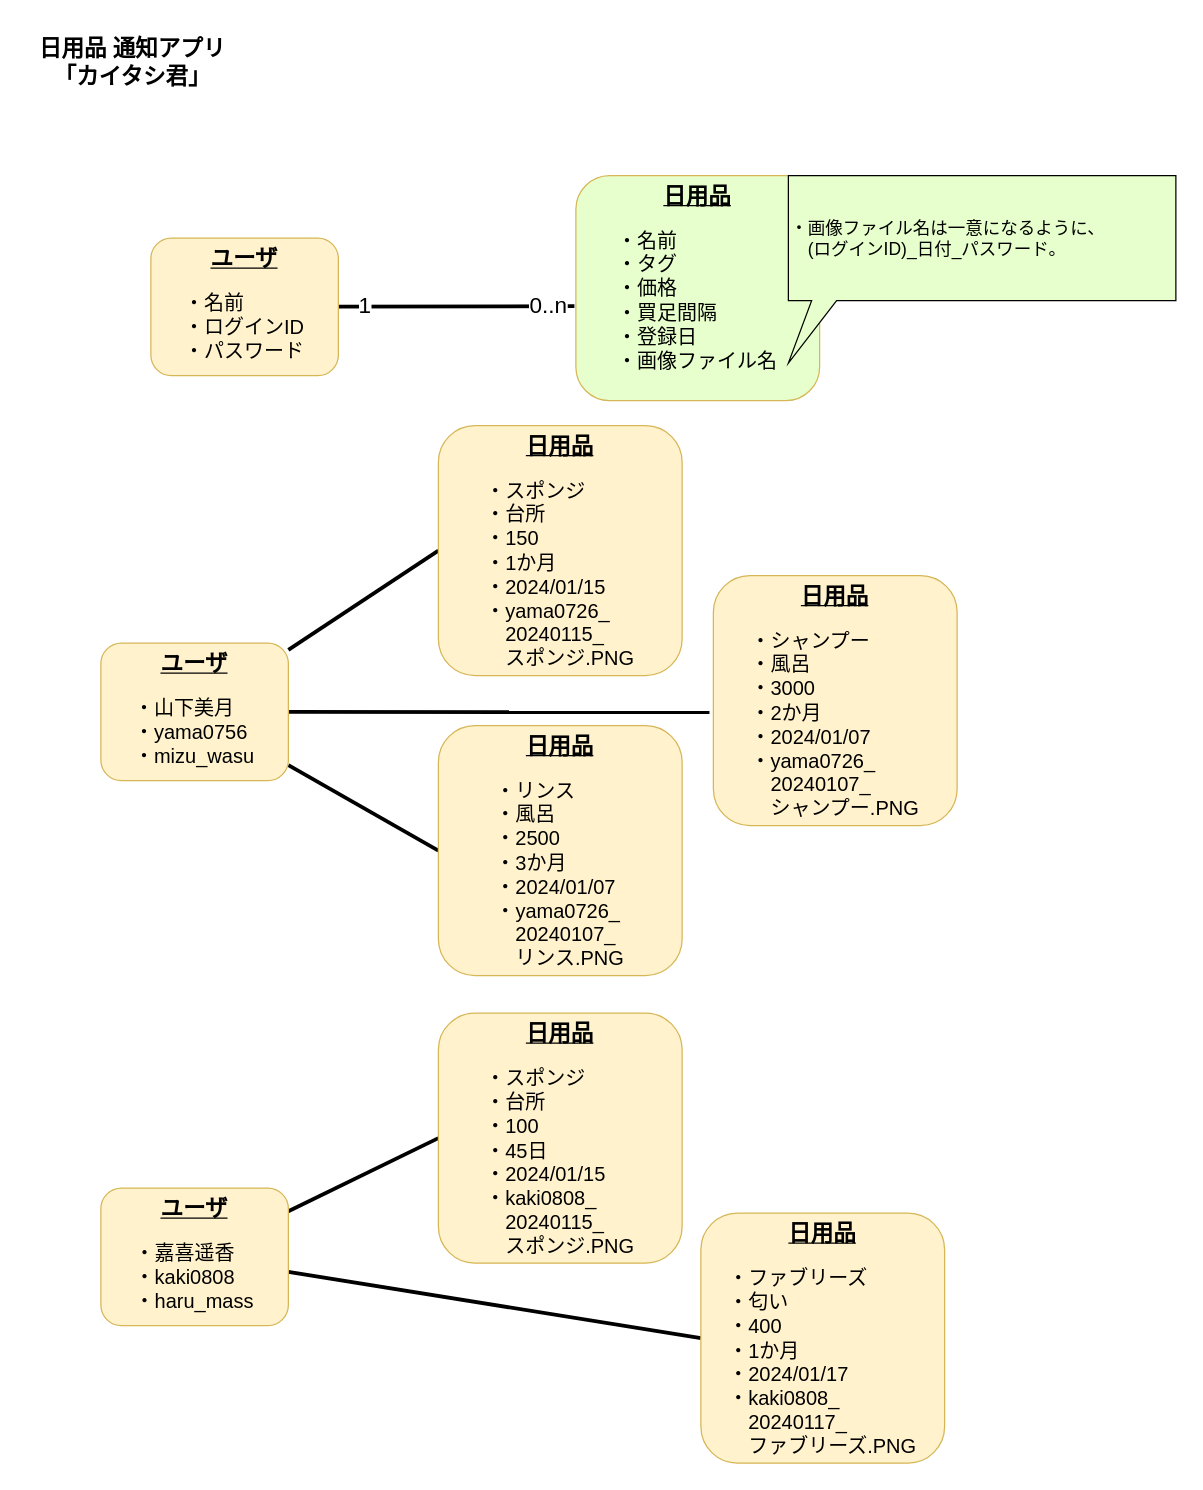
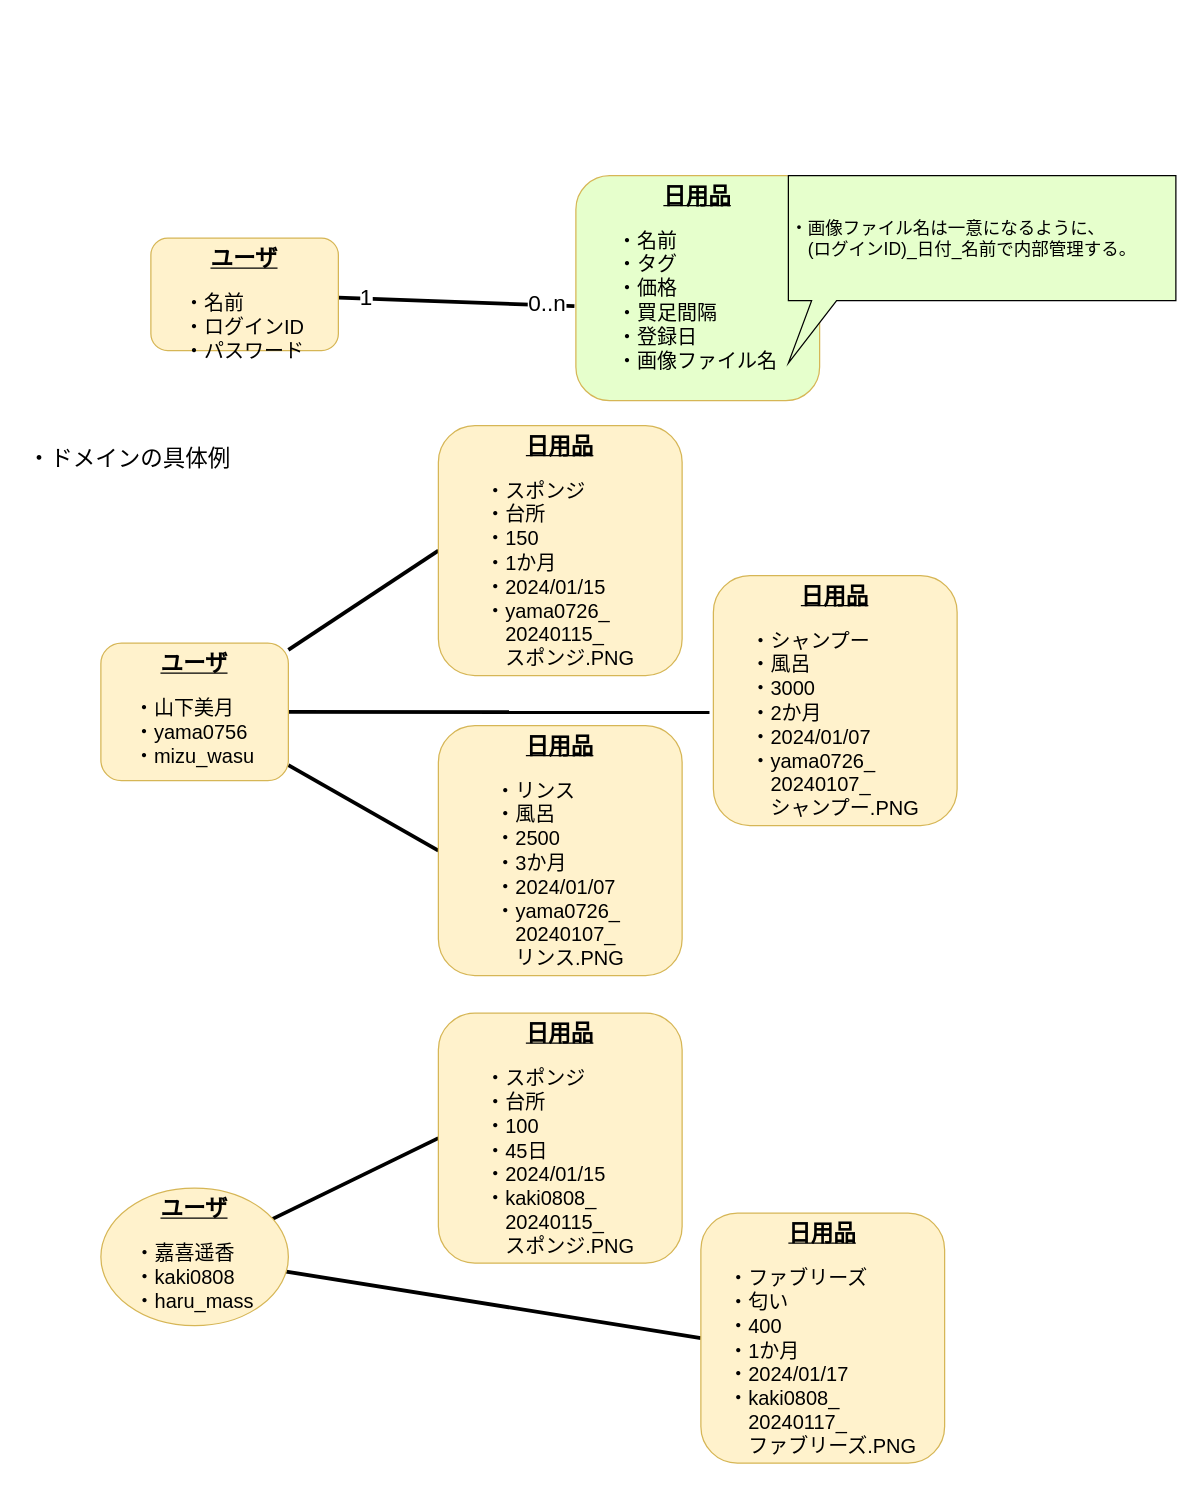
node "日用品 通知アプリ 「カイタシ君」": removed
node "・画像ファイル名は一意になるように、 (ログインID)_日付_パスワード。": label "・画像ファイル名は一意になるように、 (ログインID)_日付_パスワード。" -> "・画像ファイル名は一意になるように、 (ログインID)_日付_名前で内部管理する。"
node "ユーザ ・名前 ・ログインID ・パスワード": size 188x138 -> 188x113
node "・ドメインの具体例": added
node "ユーザ ・嘉喜遥香 ・kaki0808 ・haru_mass": shape rounded rectangle -> ellipse
